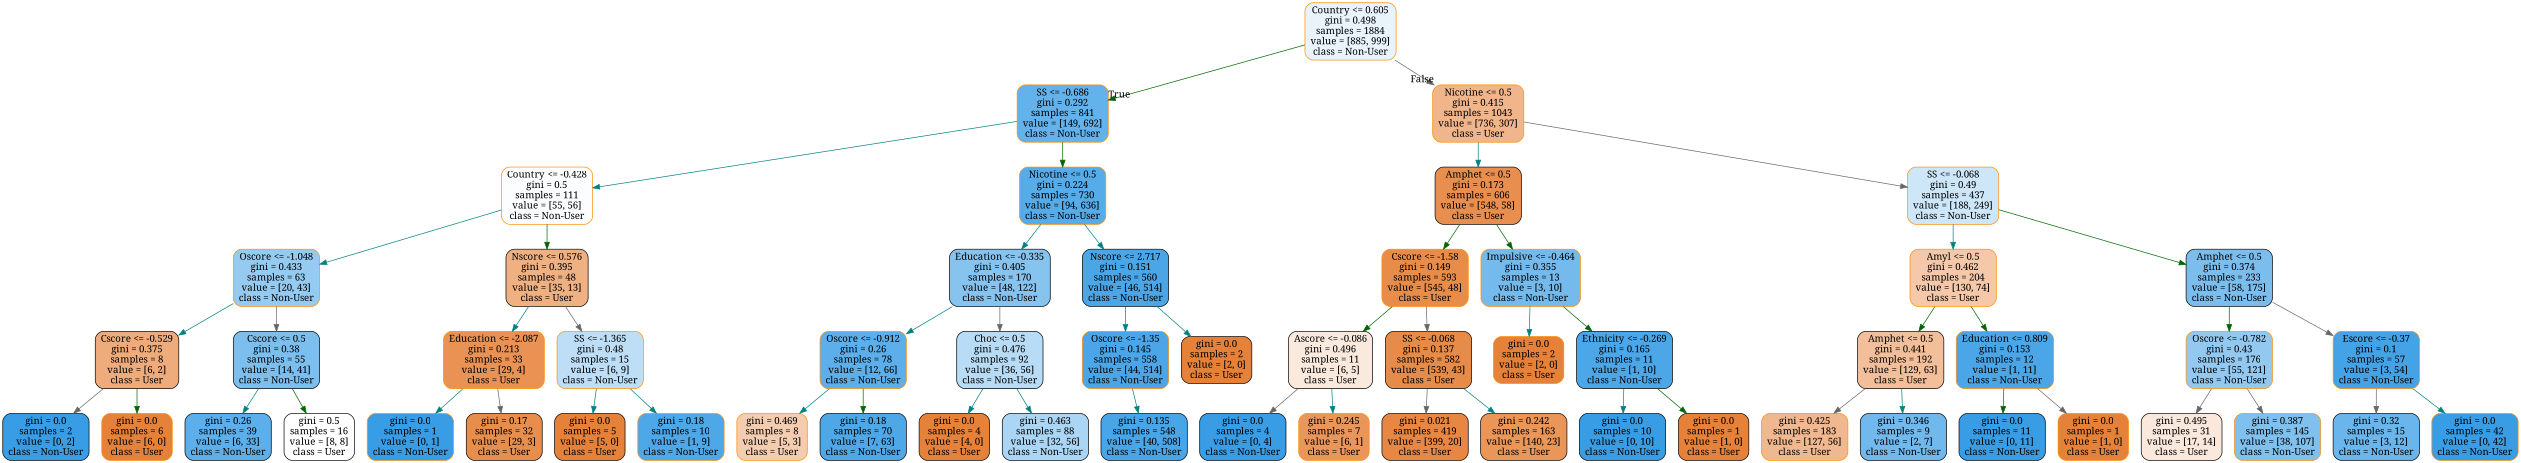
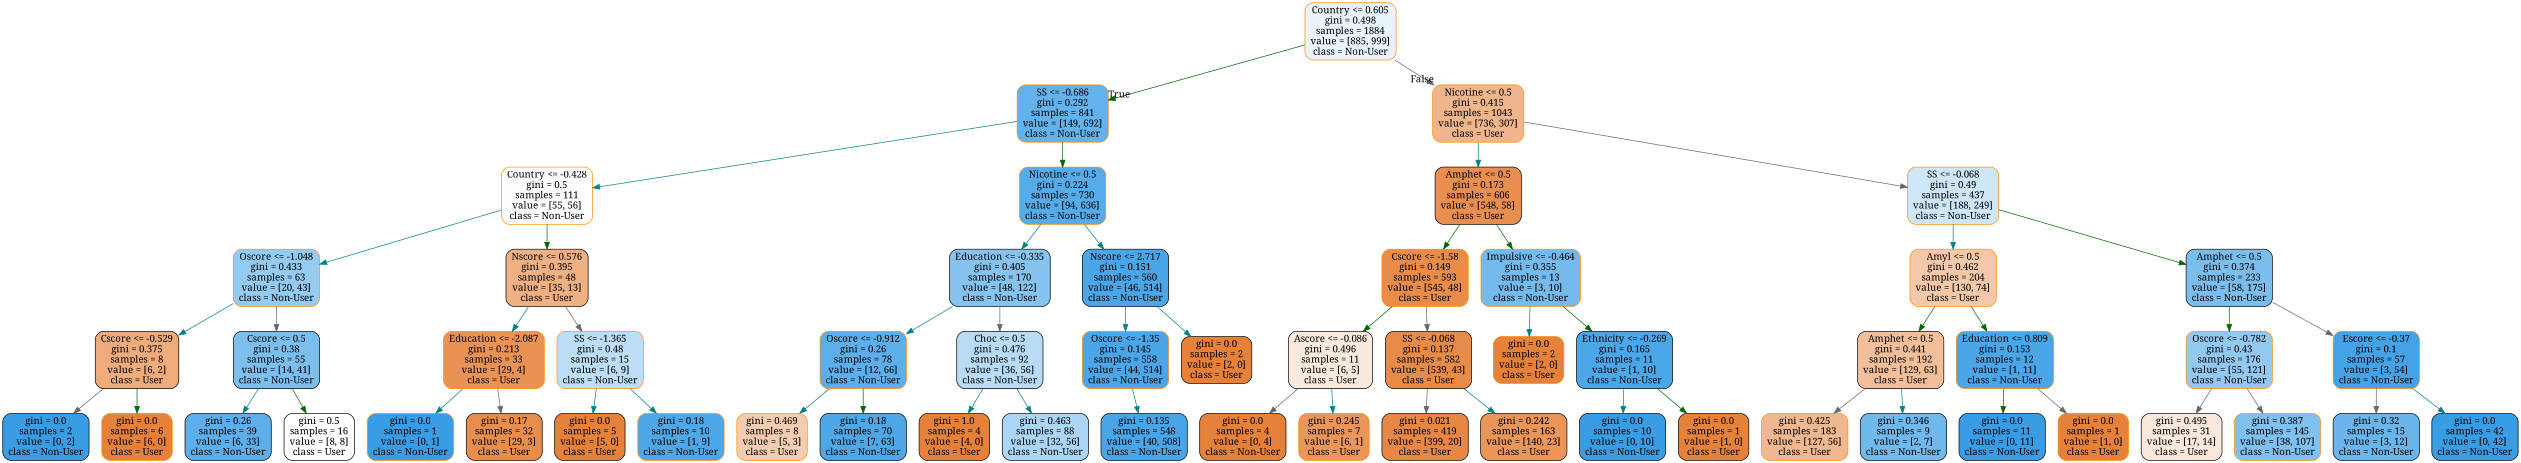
node "gini = 0.0 samples = 4 value = [4, 0] class = User": label "gini = 0.0 samples = 4 value = [4, 0] class = User" -> "gini = 1.0 samples = 4 value = [4, 0] class = User"
node "gini = 0.0 samples = 4 value = [0, 4] class = Non-User": fillcolor #399de5ff -> #e58139ff
node "gini = 0.0 samples = 42 value = [0, 42] class = Non-User": color darkorange -> black
